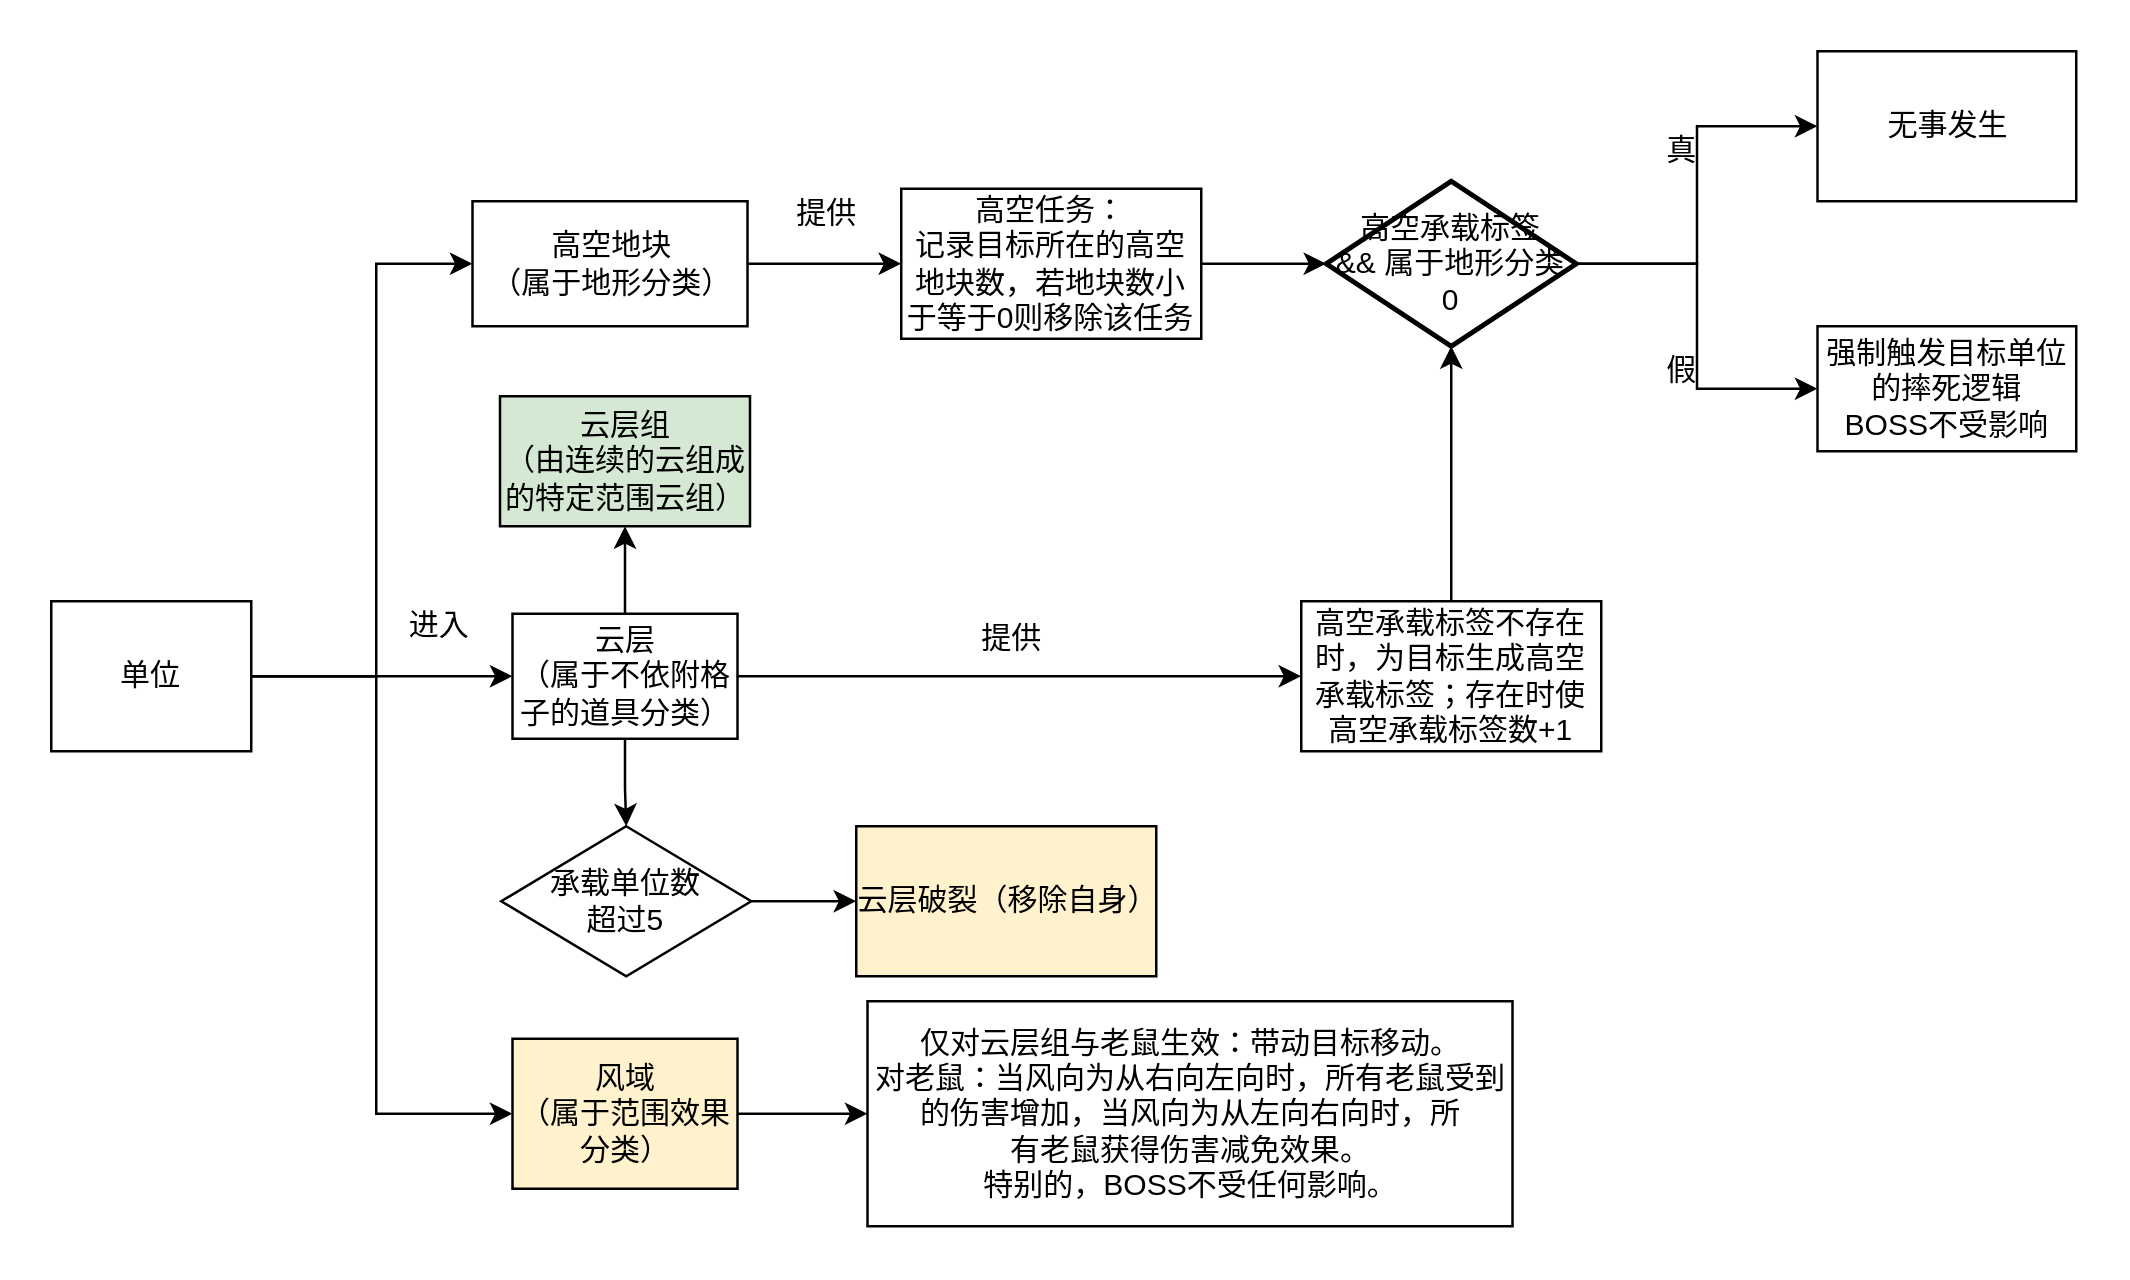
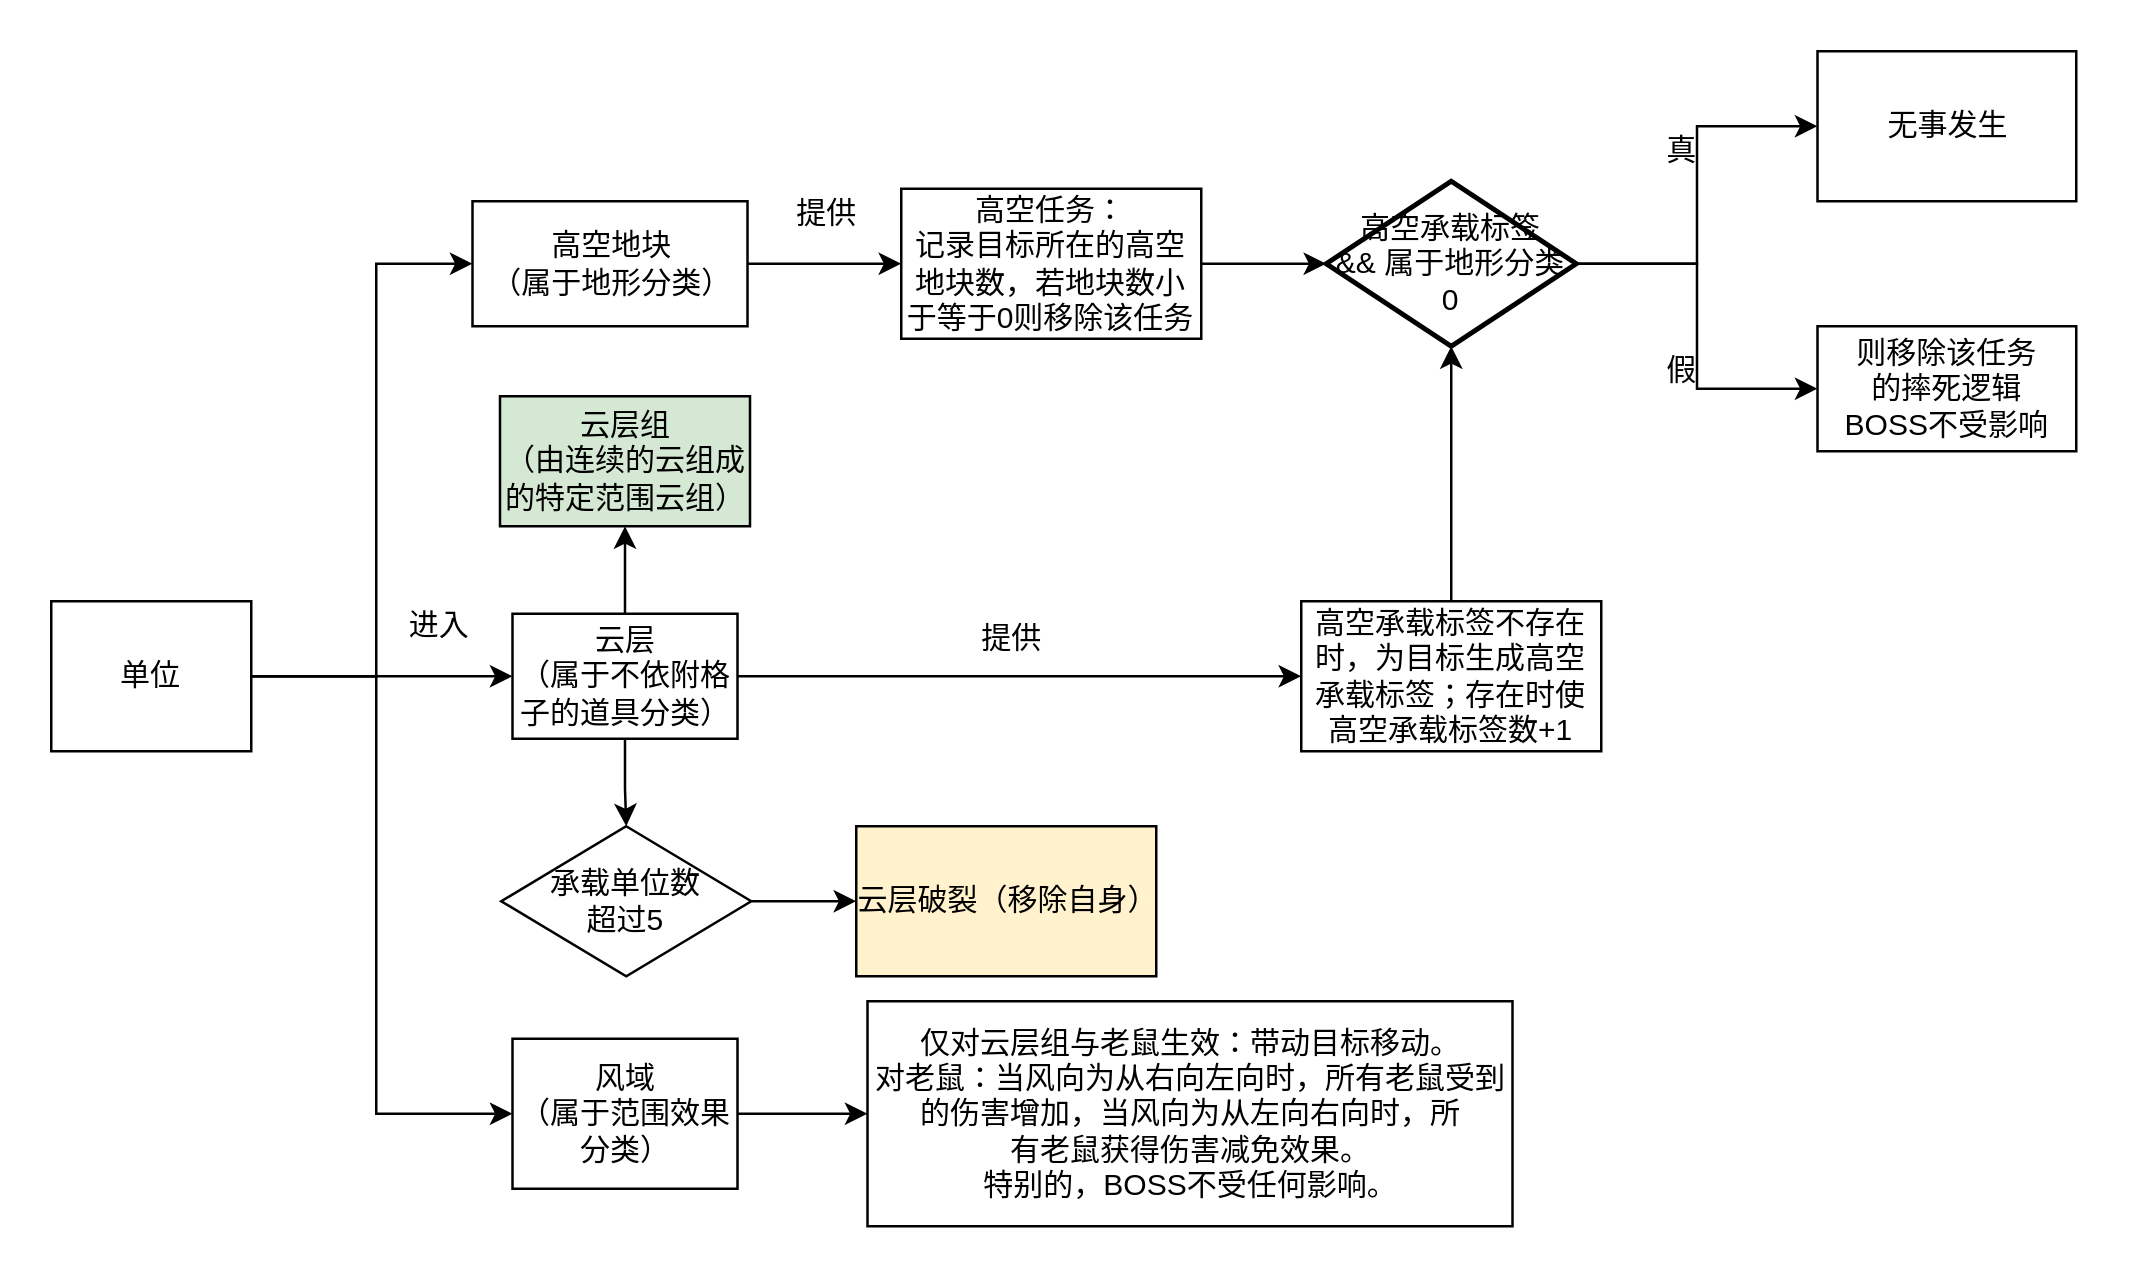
node "强制触发目标单位 的摔死逻辑 BOSS不受影响": label "强制触发目标单位 的摔死逻辑 BOSS不受影响" -> "则移除该任务 的摔死逻辑 BOSS不受影响"
node "风域 （属于范围效果分类）": fillcolor #fff2cc -> #ffffff
